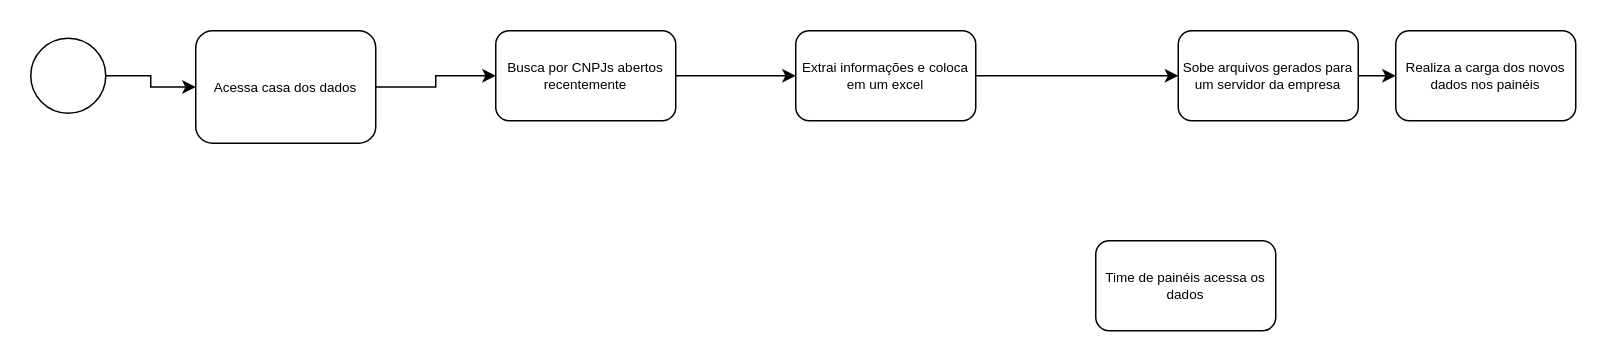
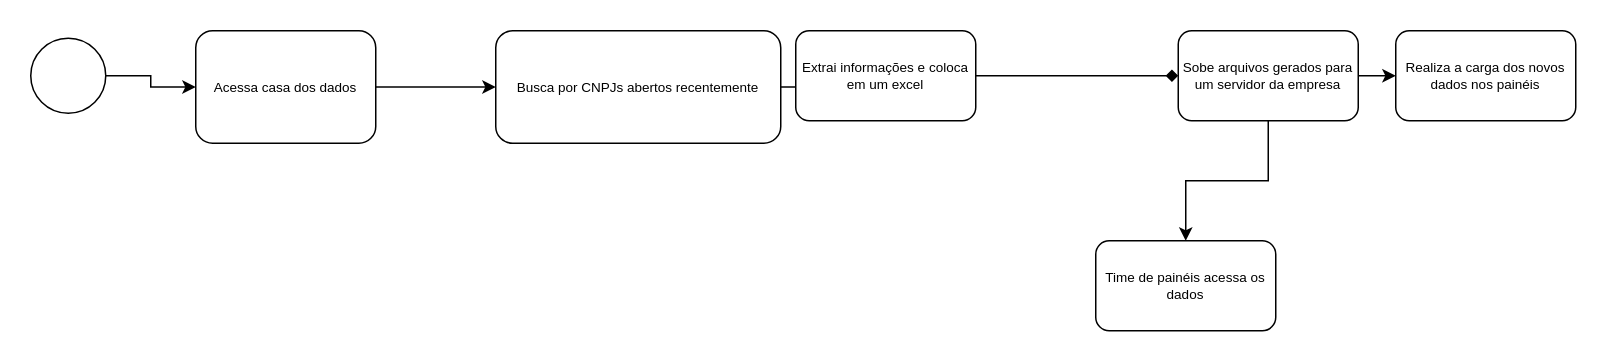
node "Busca por CNPJs abertos recentemente": size 180x90 -> 285x113
edge "Extrai informações e coloca em um excel" -> "Sobe arquivos gerados para um servidor da empresa": arrowhead classic -> diamond
edge "Sobe arquivos gerados para um servidor da empresa" -> "Time de painéis acessa os dados": added
